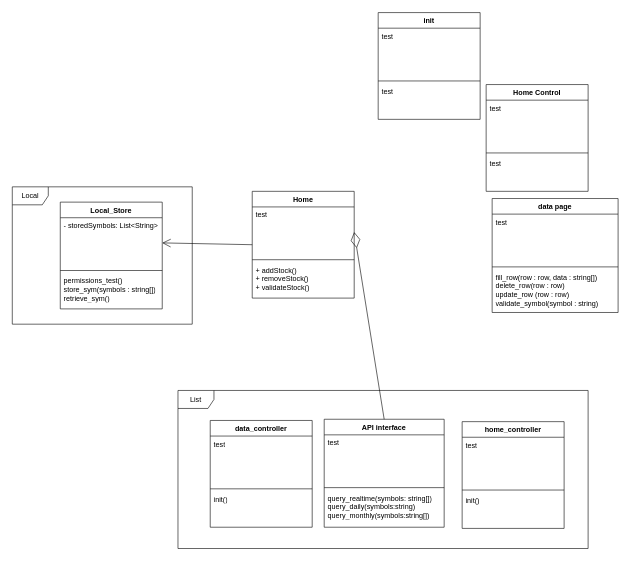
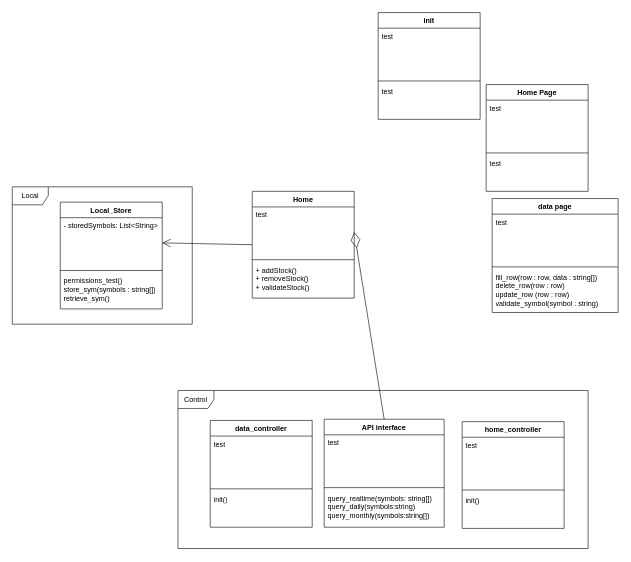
node "Home Control": label "Home Control" -> "Home Page"
node "List": label "List" -> "Control"
